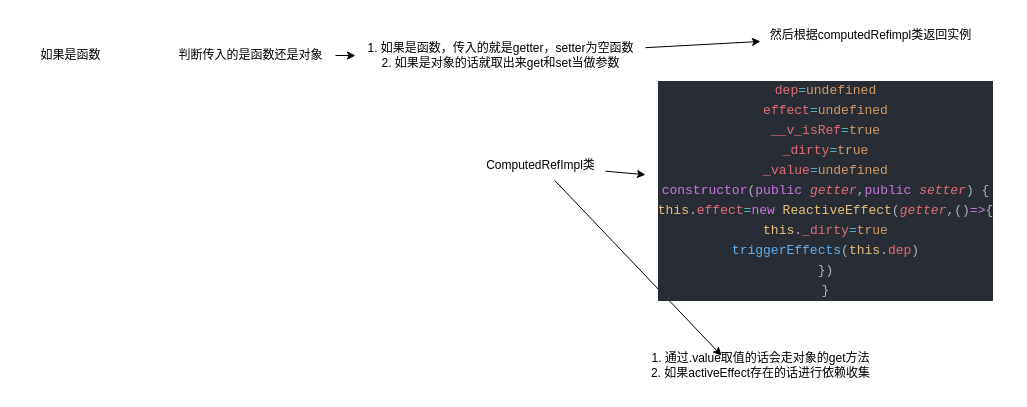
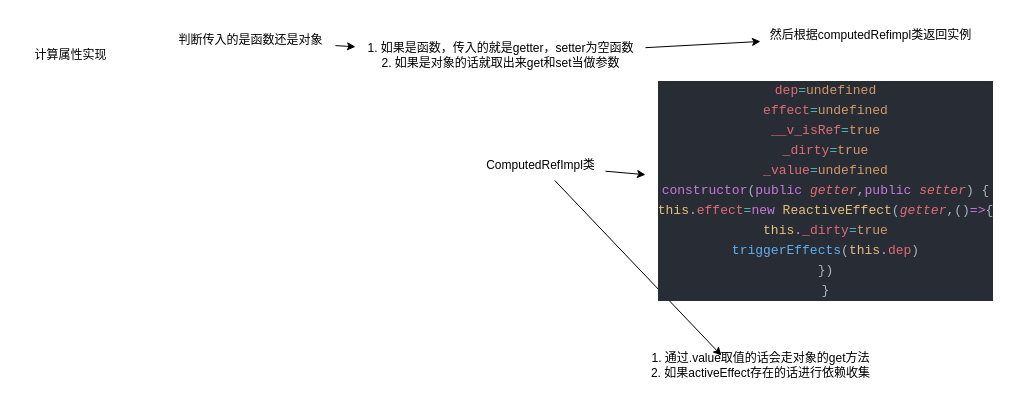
node "如果是函数": label "如果是函数" -> "计算属性实现"
node "判断传入的是函数还是对象": moved (251, 56) -> (251, 41)
